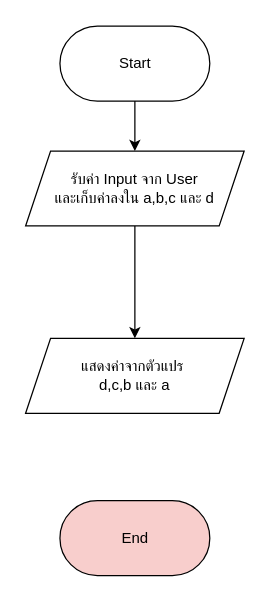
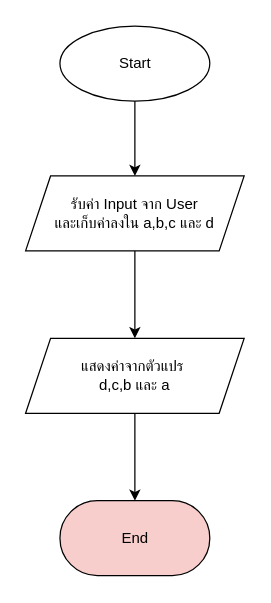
node "Start": shape rounded rectangle -> ellipse
node "รับค่า Input จาก User และเก็บค่าลงใน a,b,c และ d": moved (135, 188) -> (135, 213)
edge "แสดงค่าจากตัวแปร d,c,b และ a" -> "End": added
